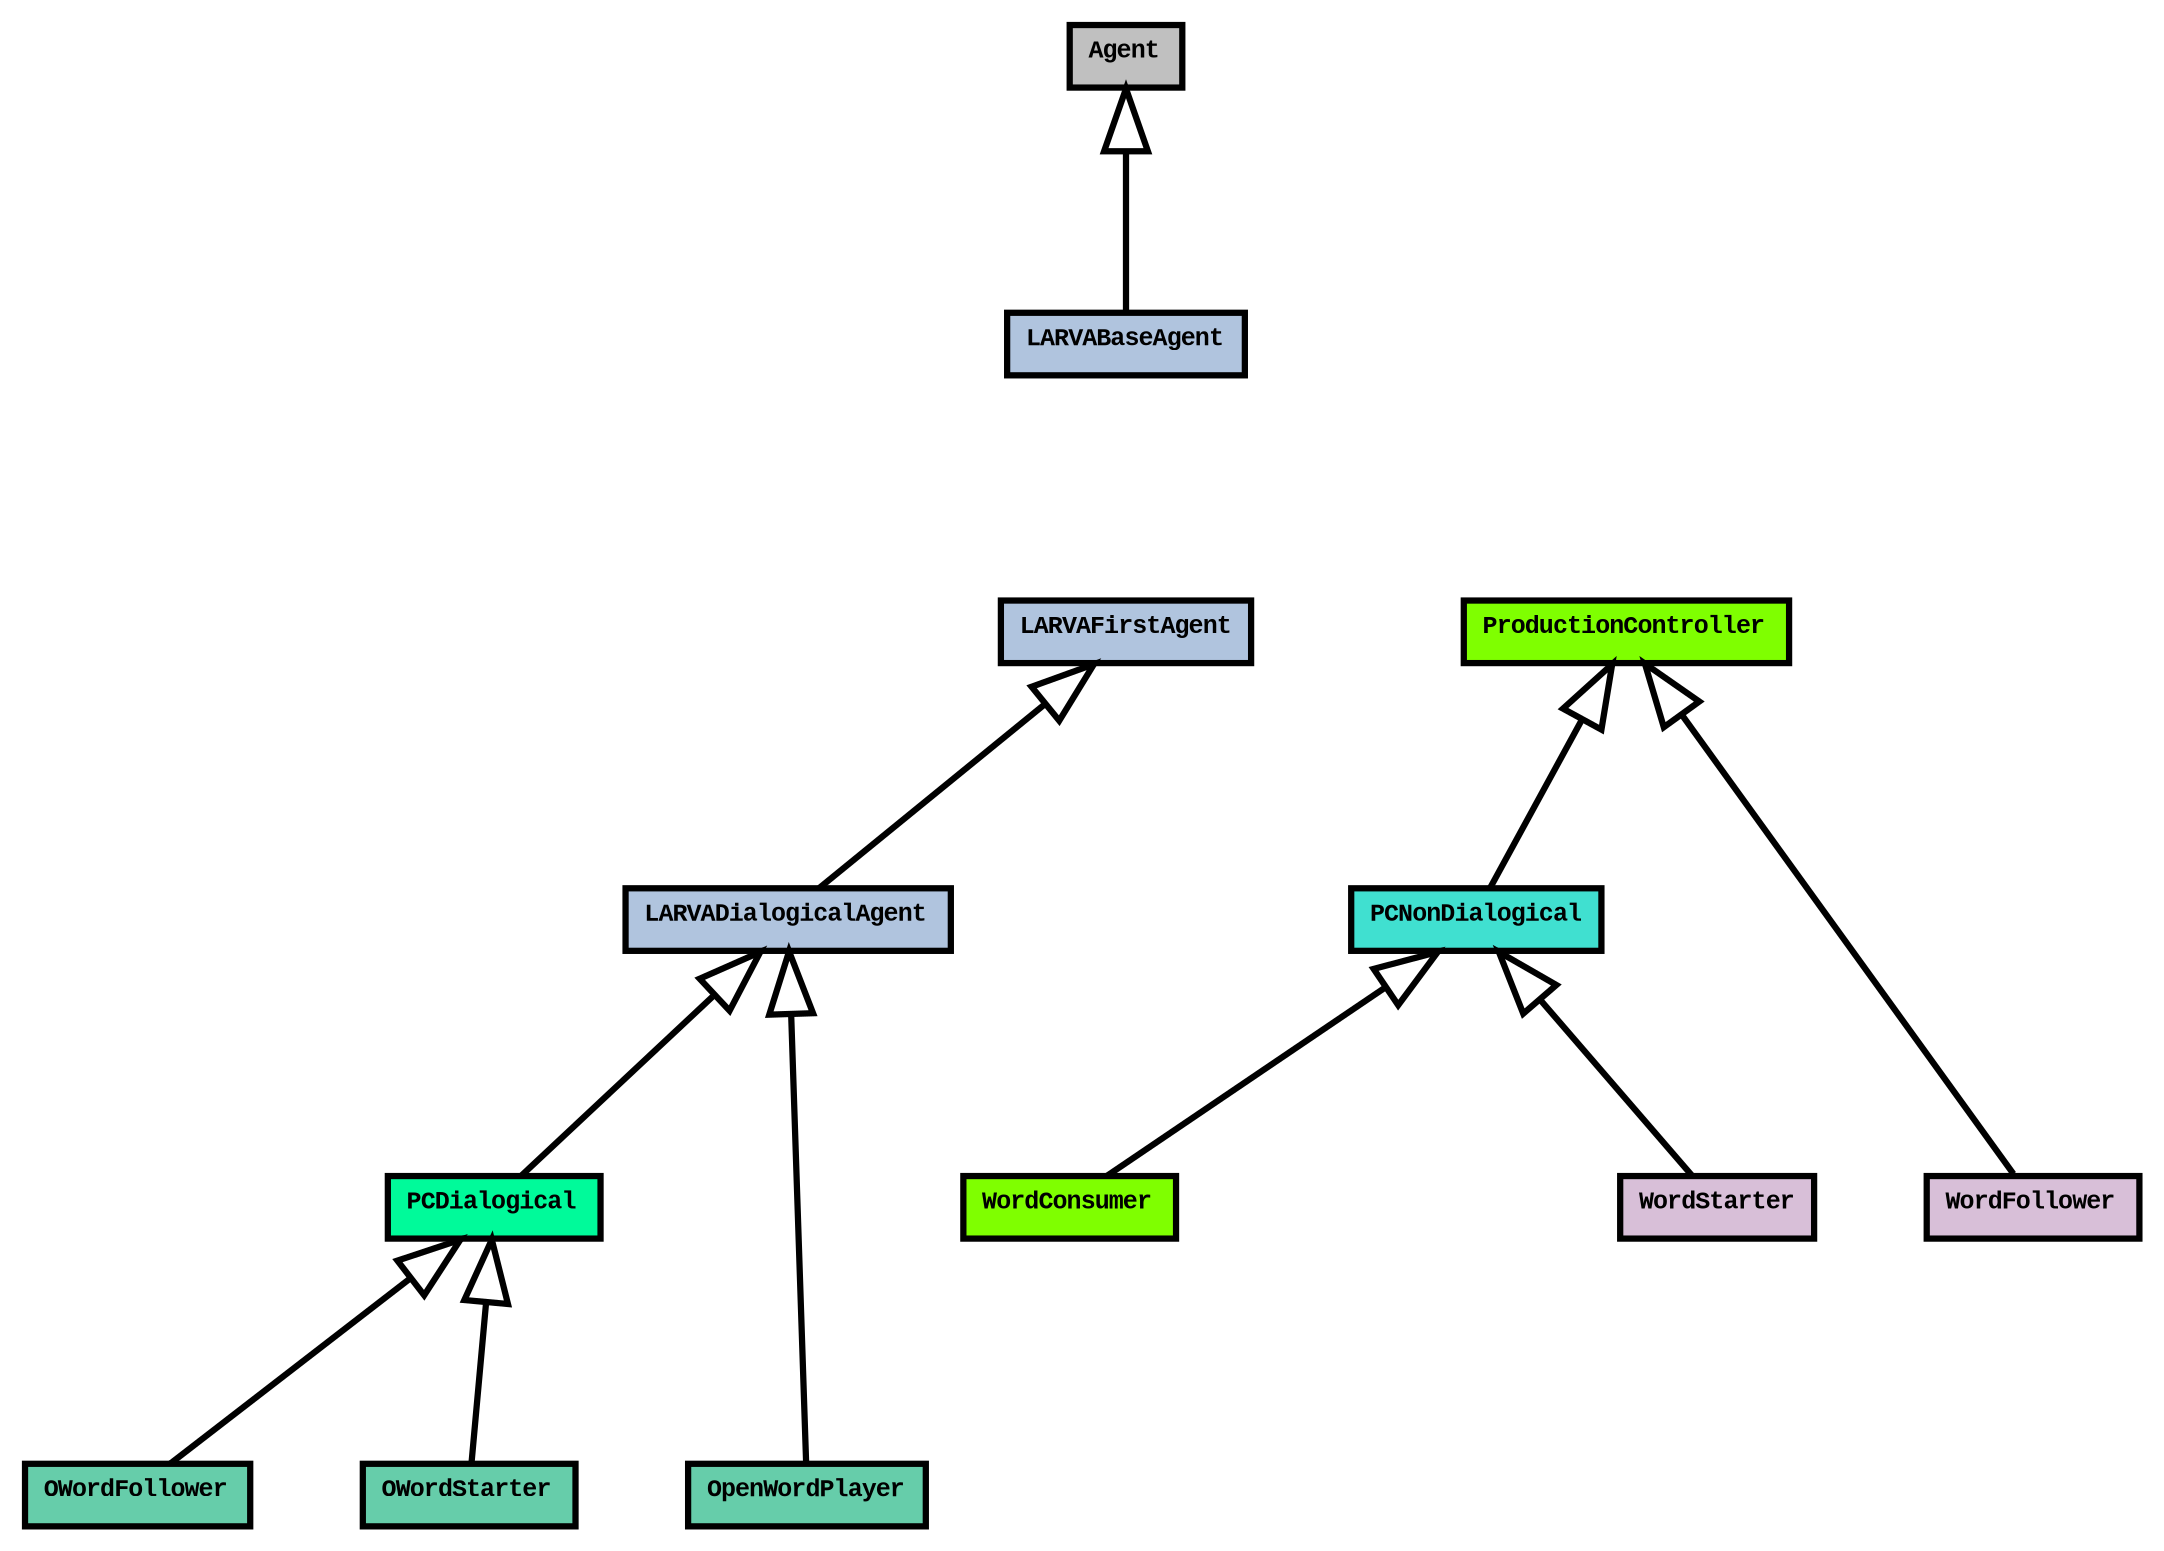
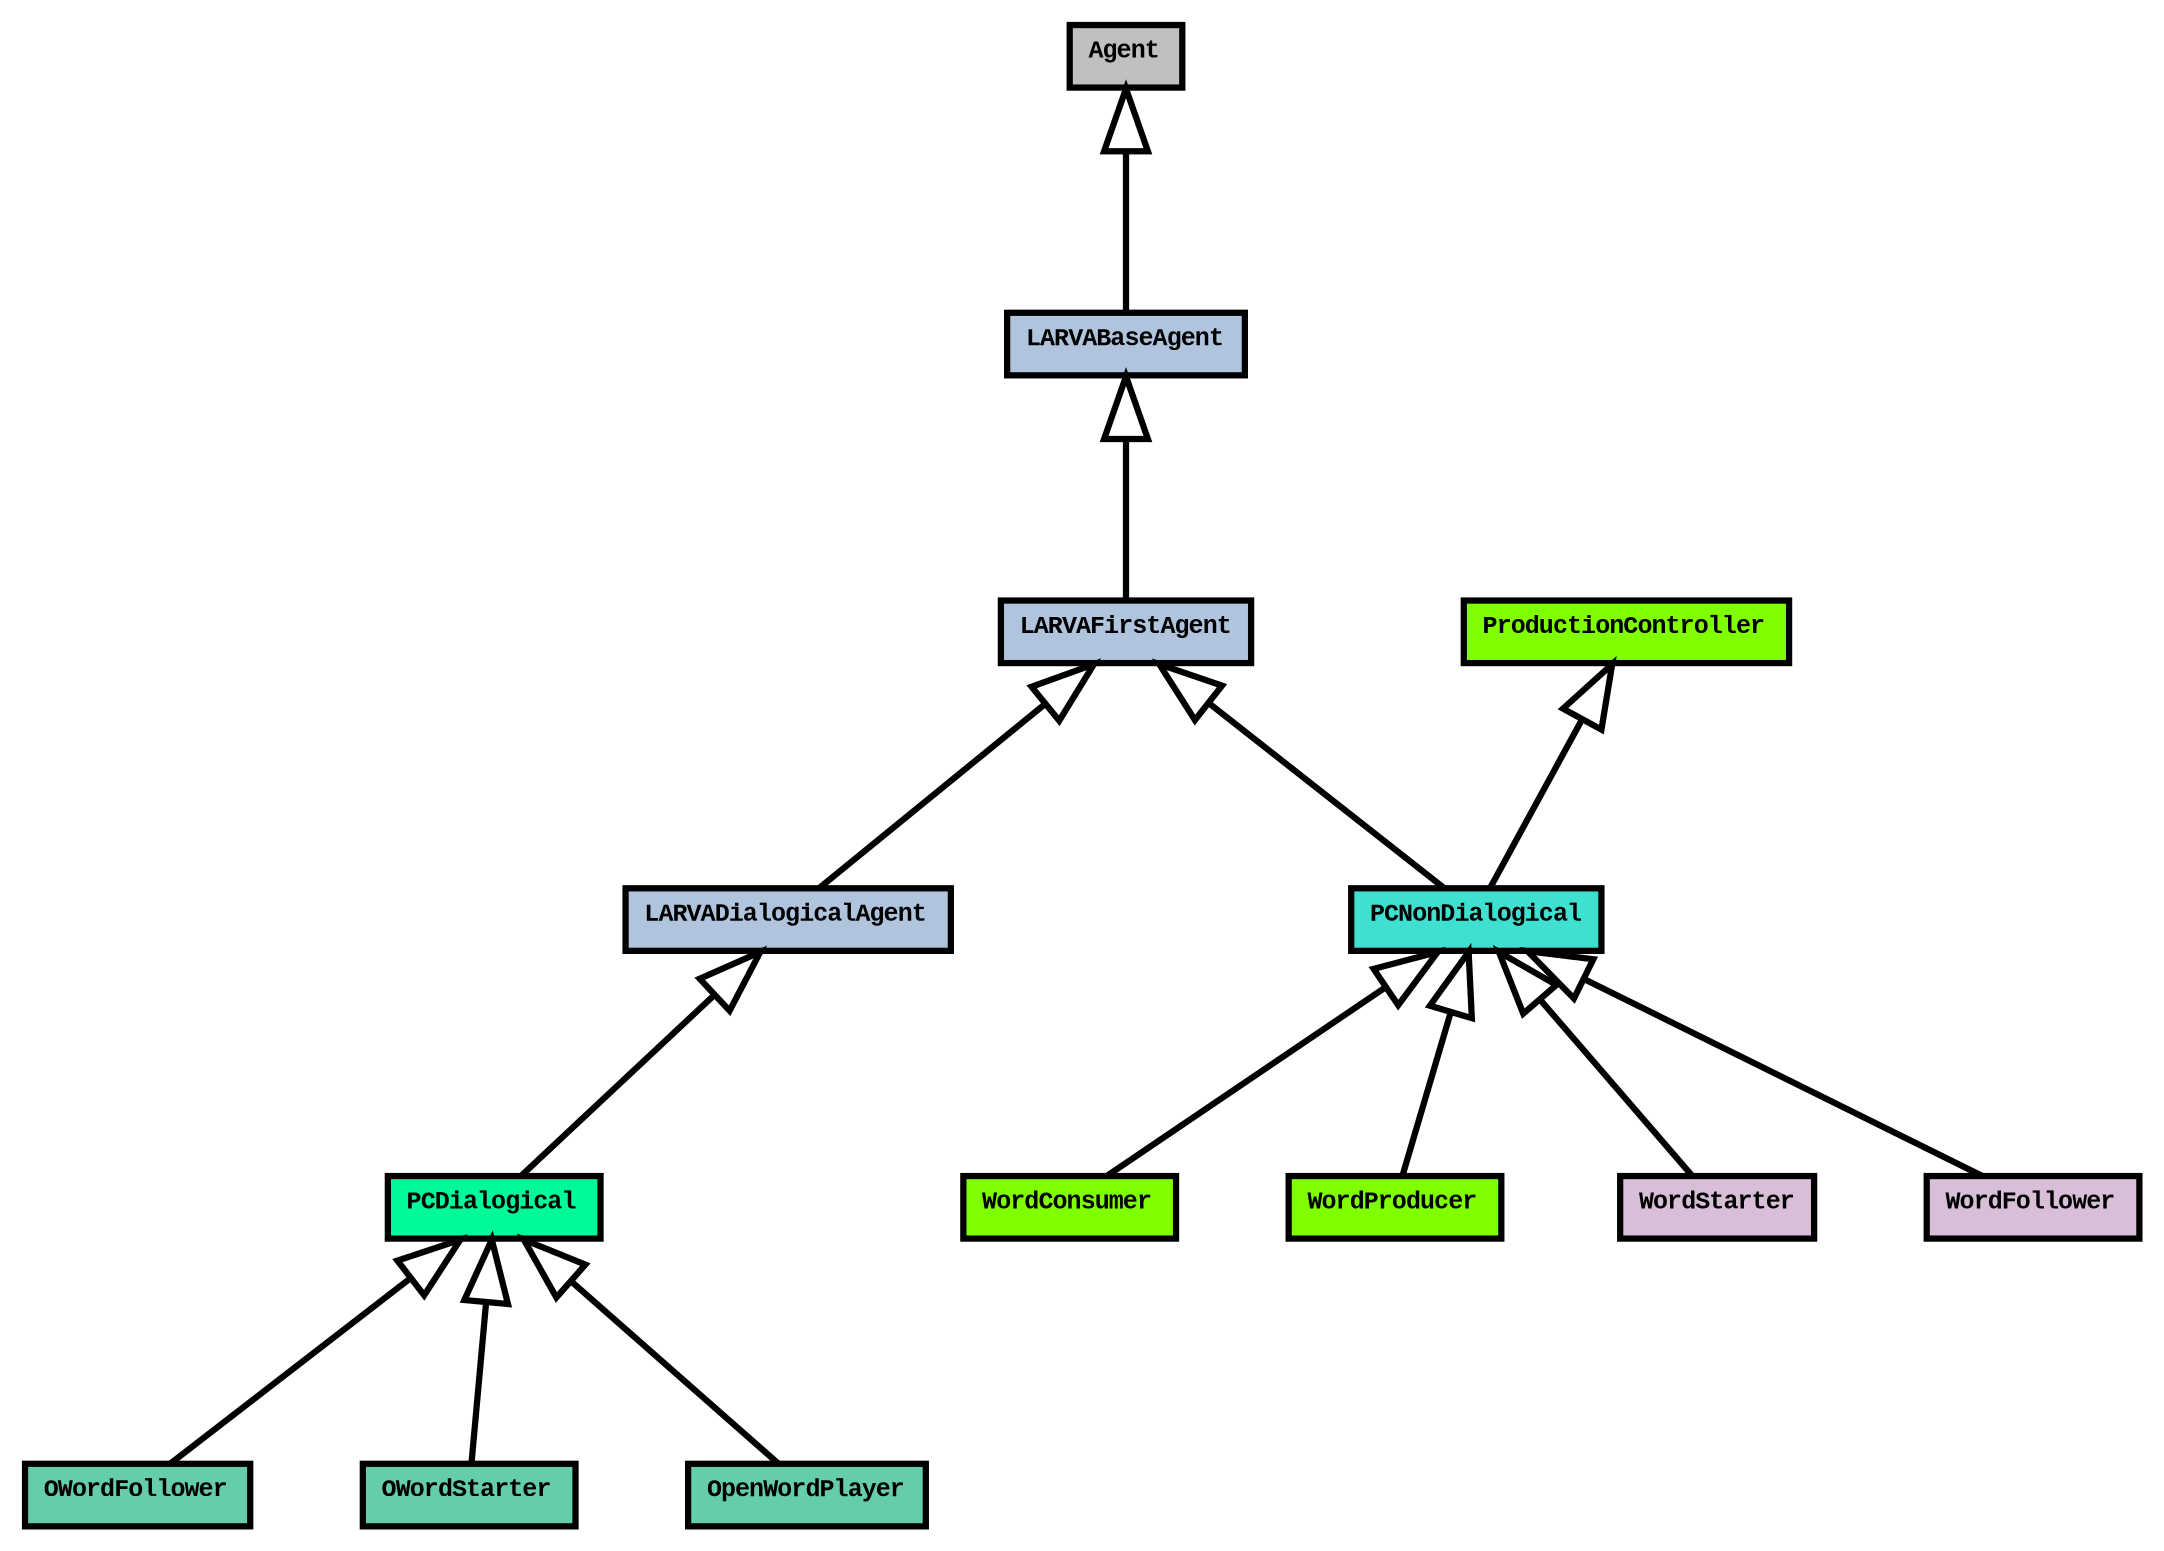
edge "LARVAFirstAgent" -> "LARVABaseAgent": added
edge "PCNonDialogical" -> "LARVAFirstAgent": added
edge "WordFollower" -> "ProductionController": now "WordFollower" -> "PCNonDialogical"
node "WordProducer": added
edge "OpenWordPlayer" -> "LARVADialogicalAgent": now "OpenWordPlayer" -> "PCDialogical"
